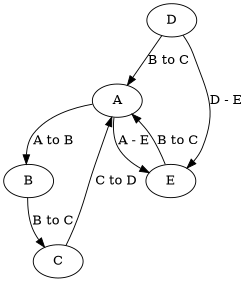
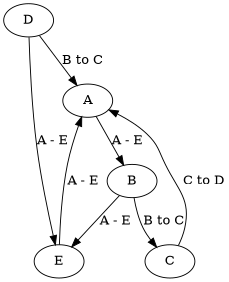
edge "D" -> "E": label "D - E" -> "A - E"
edge "A" -> "B": label "A to B" -> "A - E"
edge "E" -> "A": label "B to C" -> "A - E"
edge "A" -> "E": now "B" -> "E"
